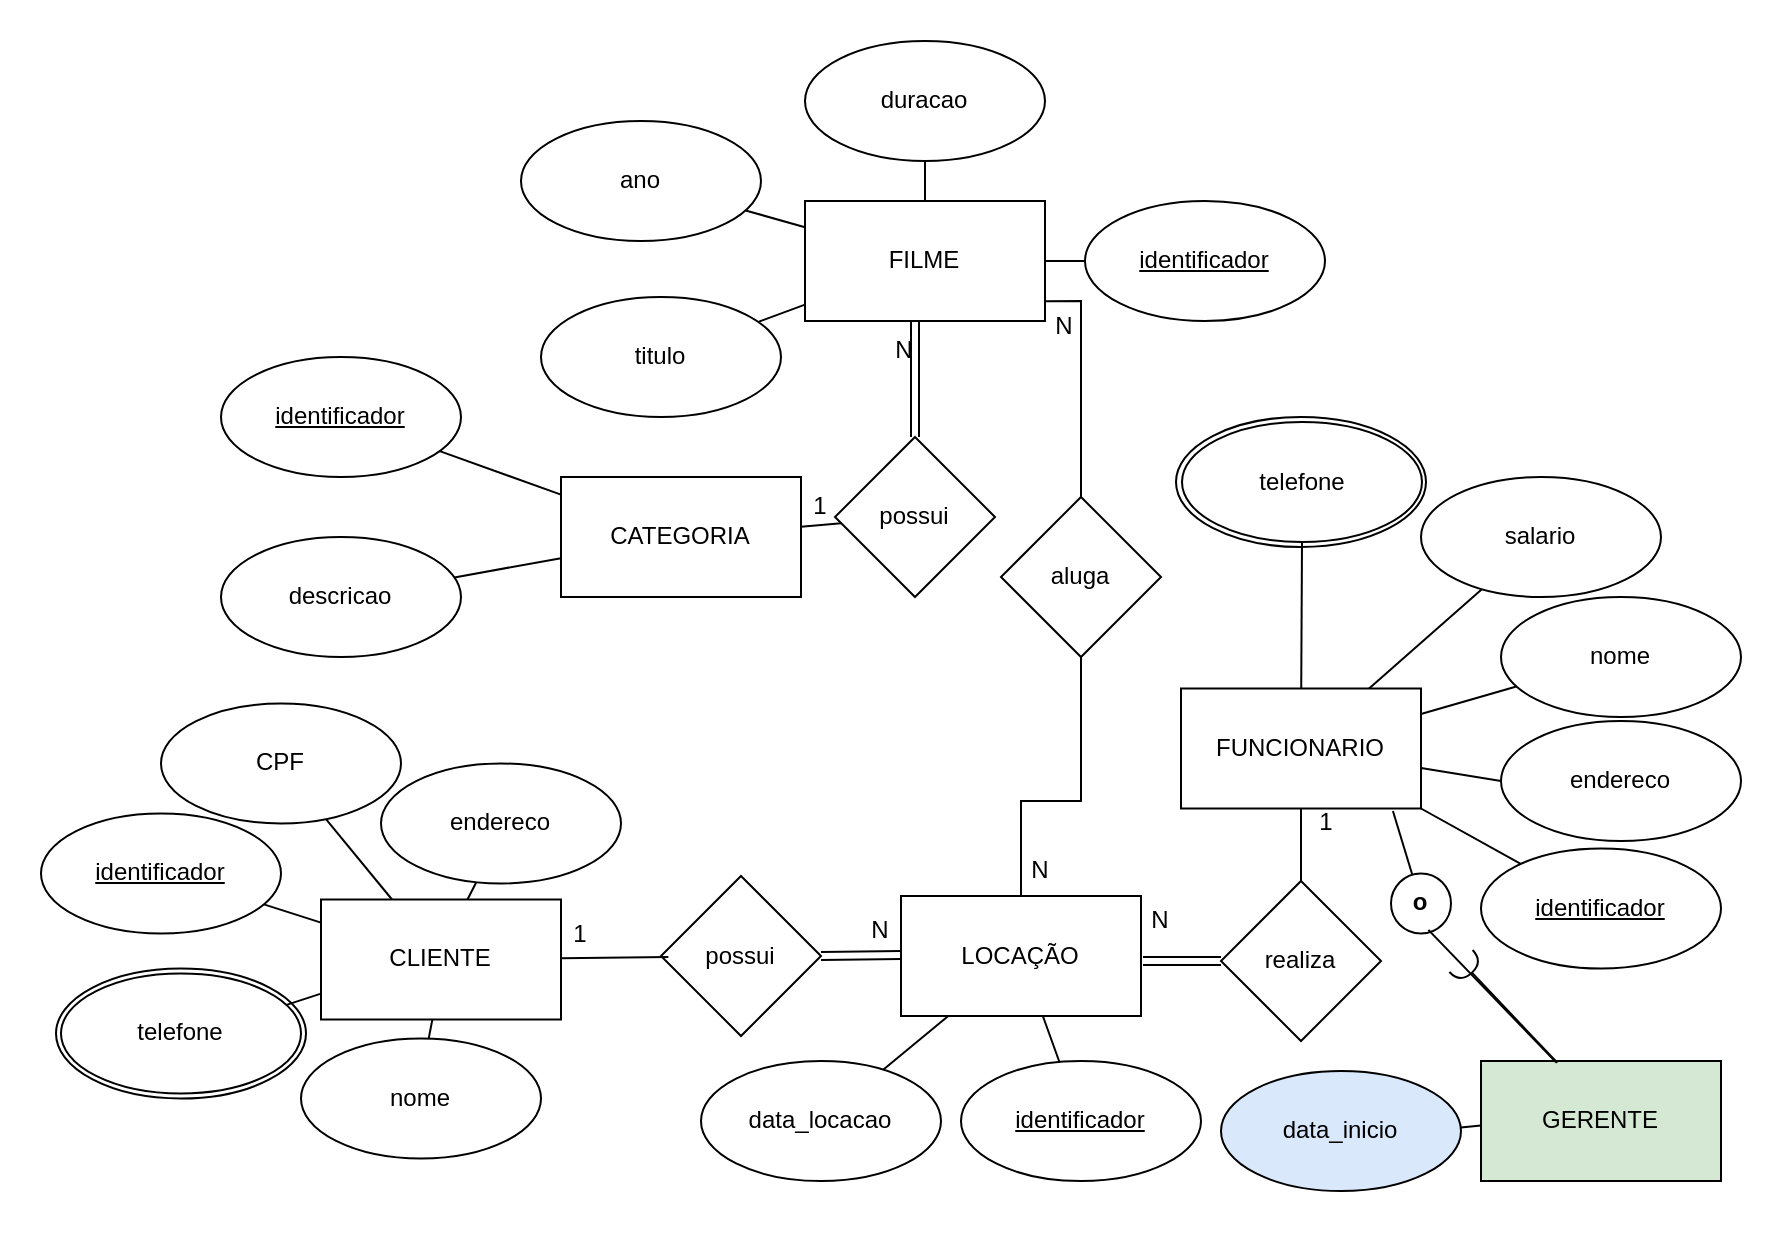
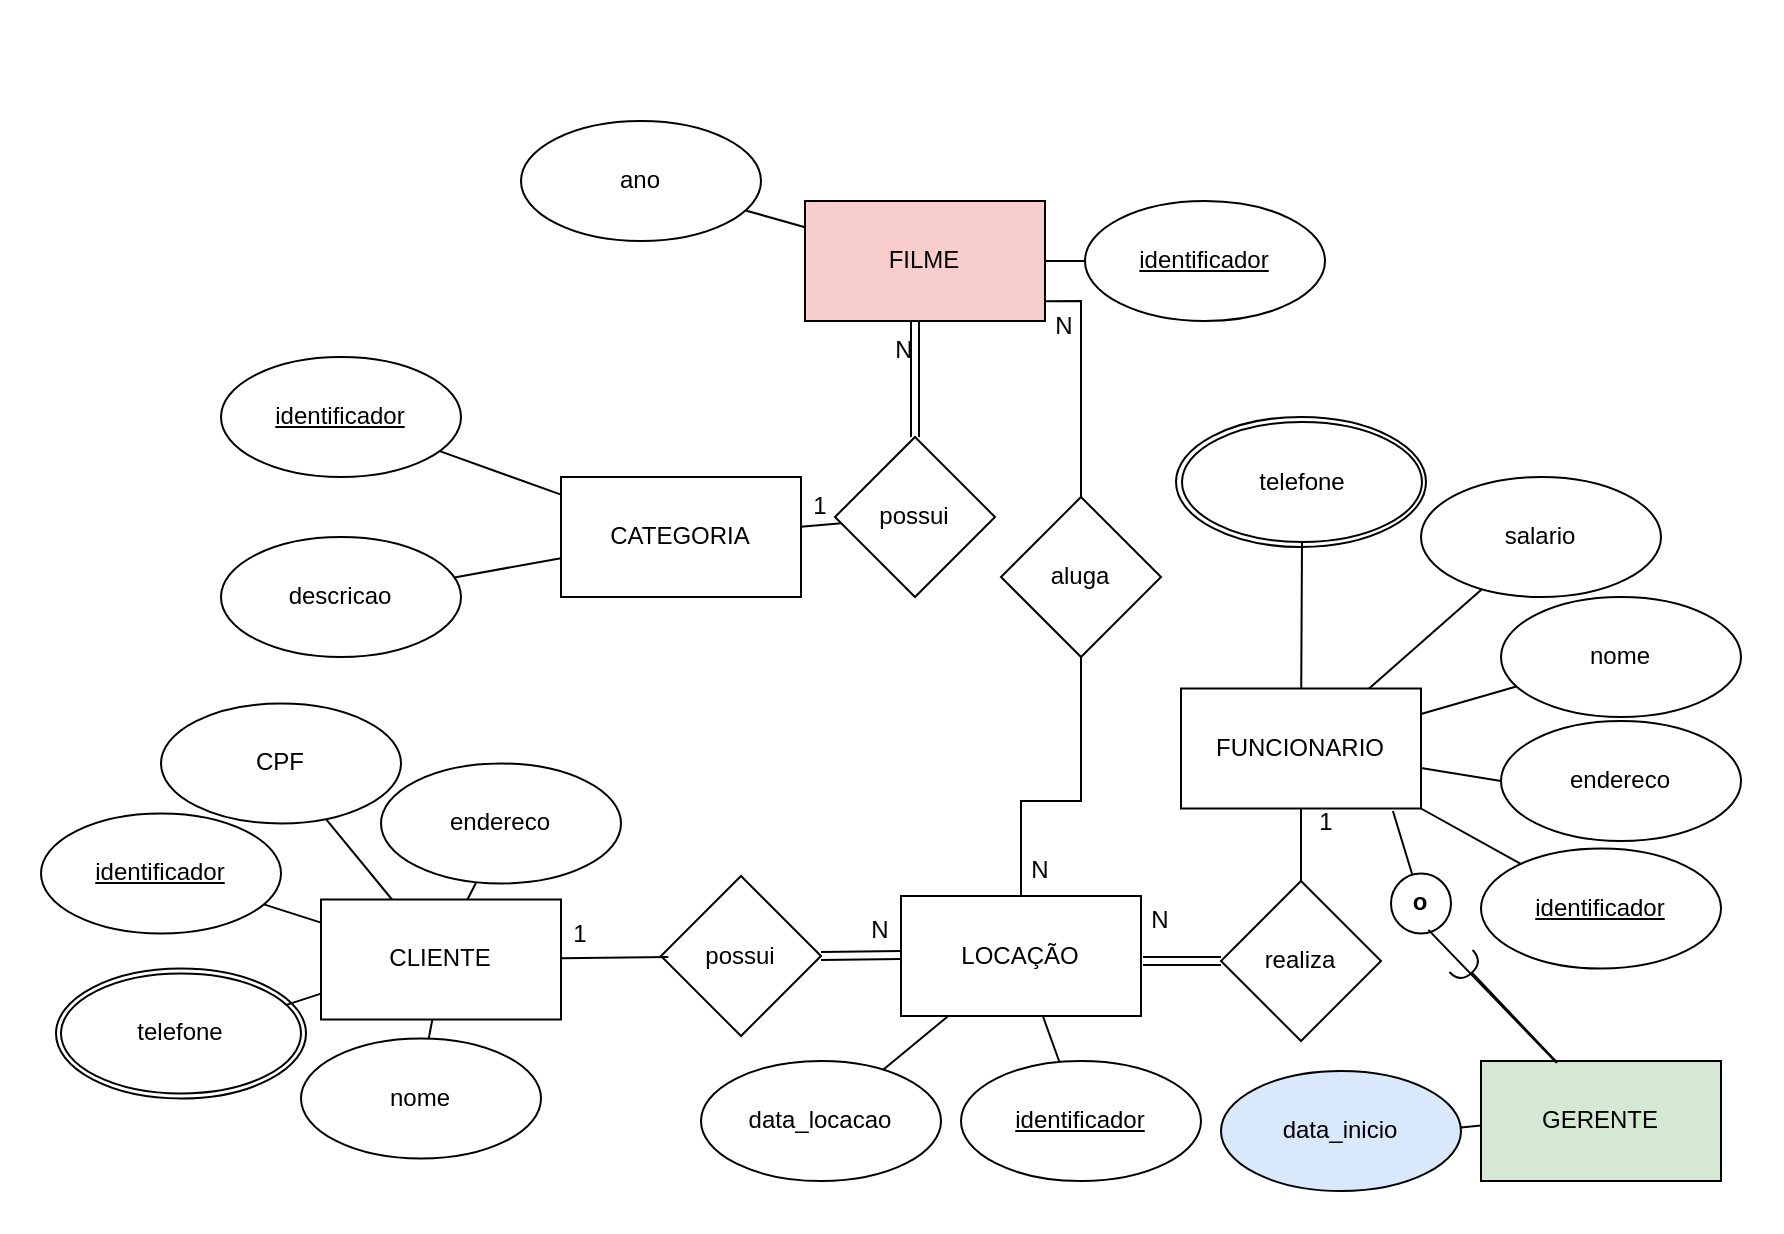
node "duracao": removed
edge "duracao" -- "FILME": removed
node "FILME": fillcolor #ffffff -> #f8cecc
edge "FILME" -- "titulo": removed
node "titulo": removed
